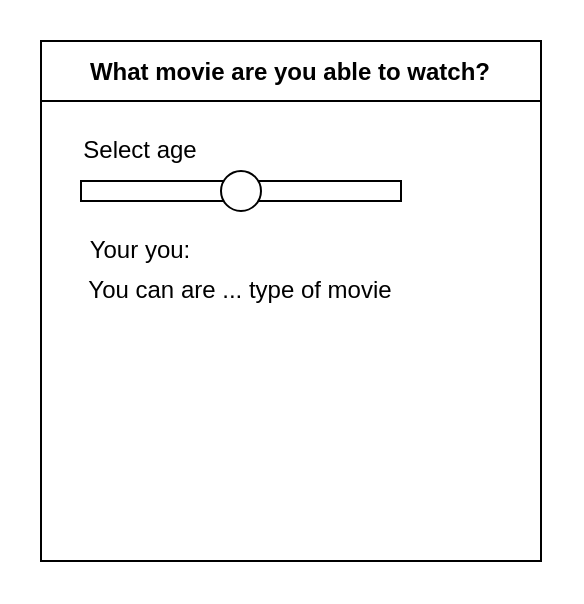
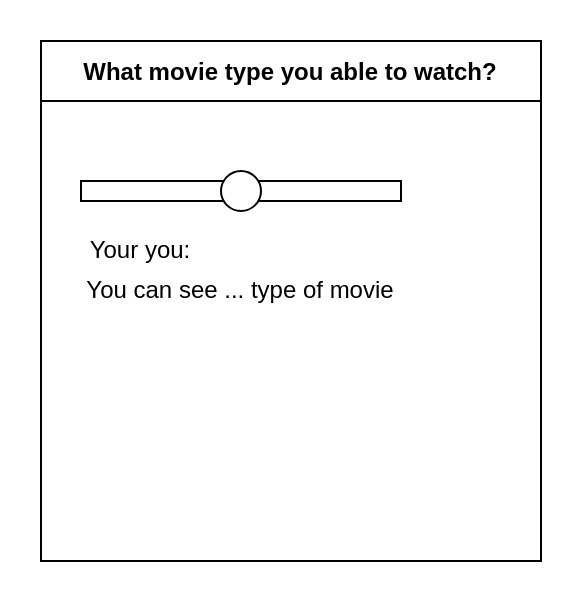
node "What movie are you able to watch?": label "What movie are you able to watch?" -> "What movie type you able to watch?"
node "Select age": removed
node "You can are ... type of movie": label "You can are ... type of movie" -> "You can see ... type of movie"
